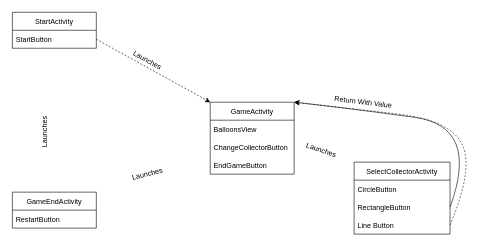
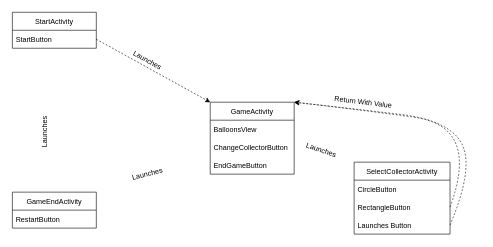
edge "RectangleButton" -> "GameActivity": style solid -> dashed
node "Line Button": label "Line Button" -> "Launches Button"
